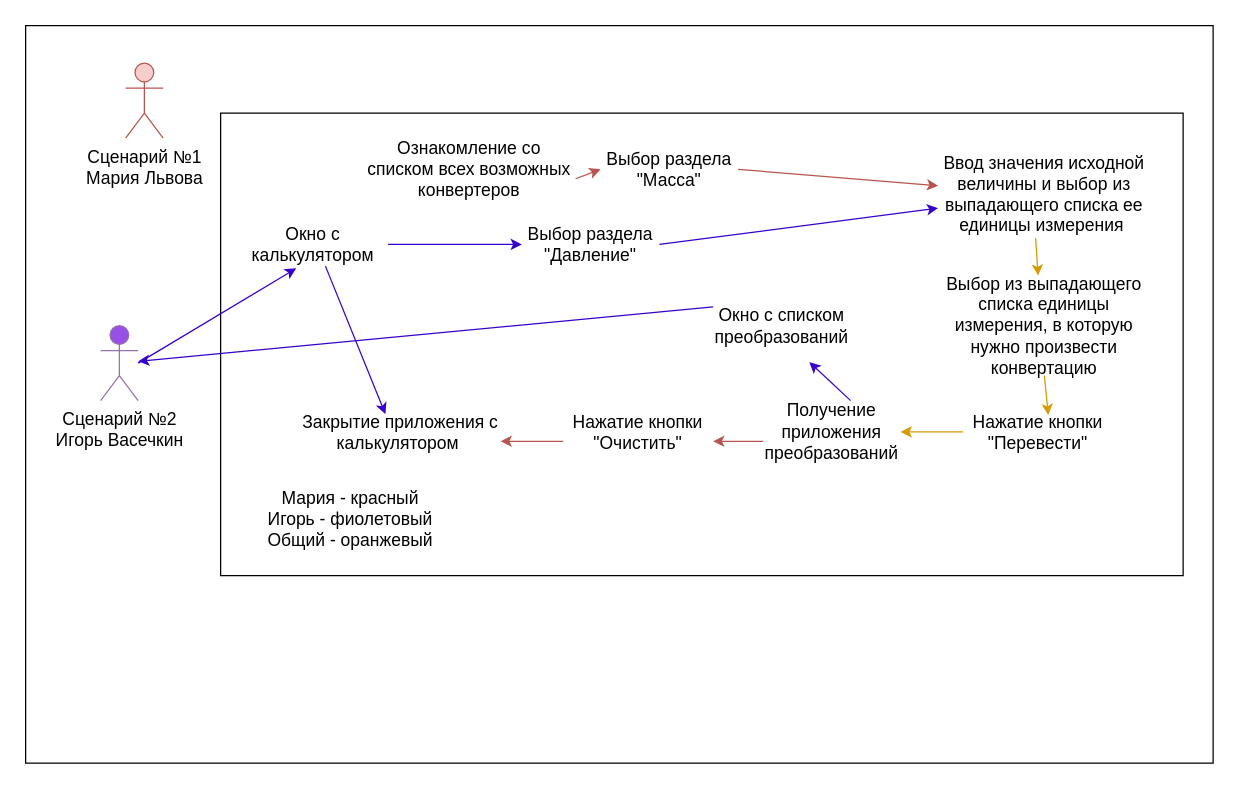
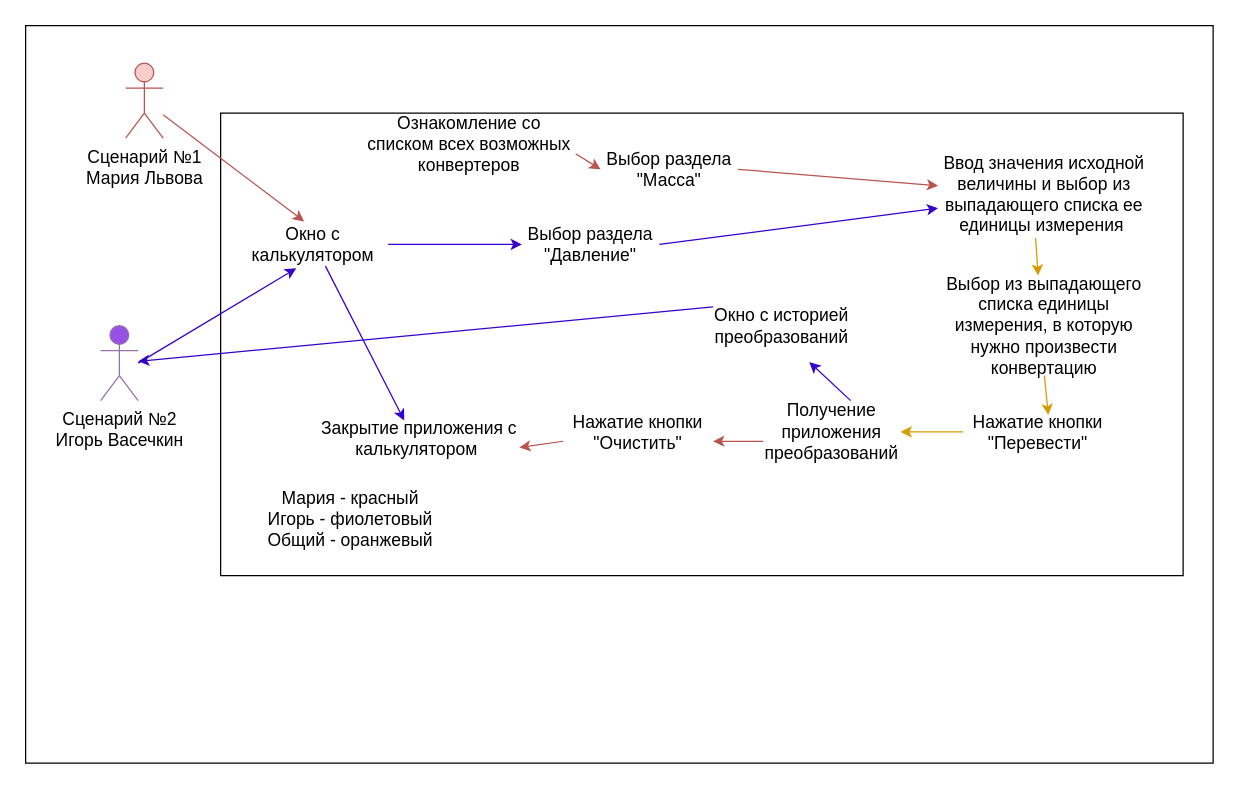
edge "Сценарий №1Мария Львова" -> "Окно с калькулятором": added
node "Ознакомление со списком всех возможных конвертеров": moved (469, 169) -> (469, 144)
node "Окно с списком преобразований": label "Окно с списком преобразований" -> "Окно с историей преобразований"
node "Закрытие приложения с калькулятором": moved (401, 432) -> (419, 438)
